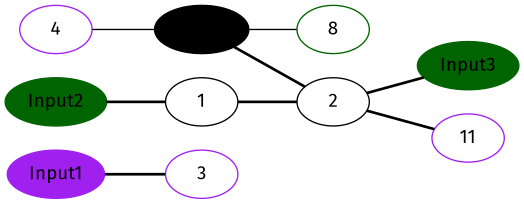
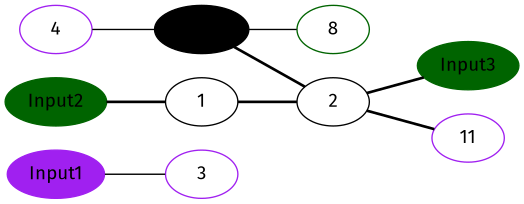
edge "Input1" -- "3": style bold -> solid
